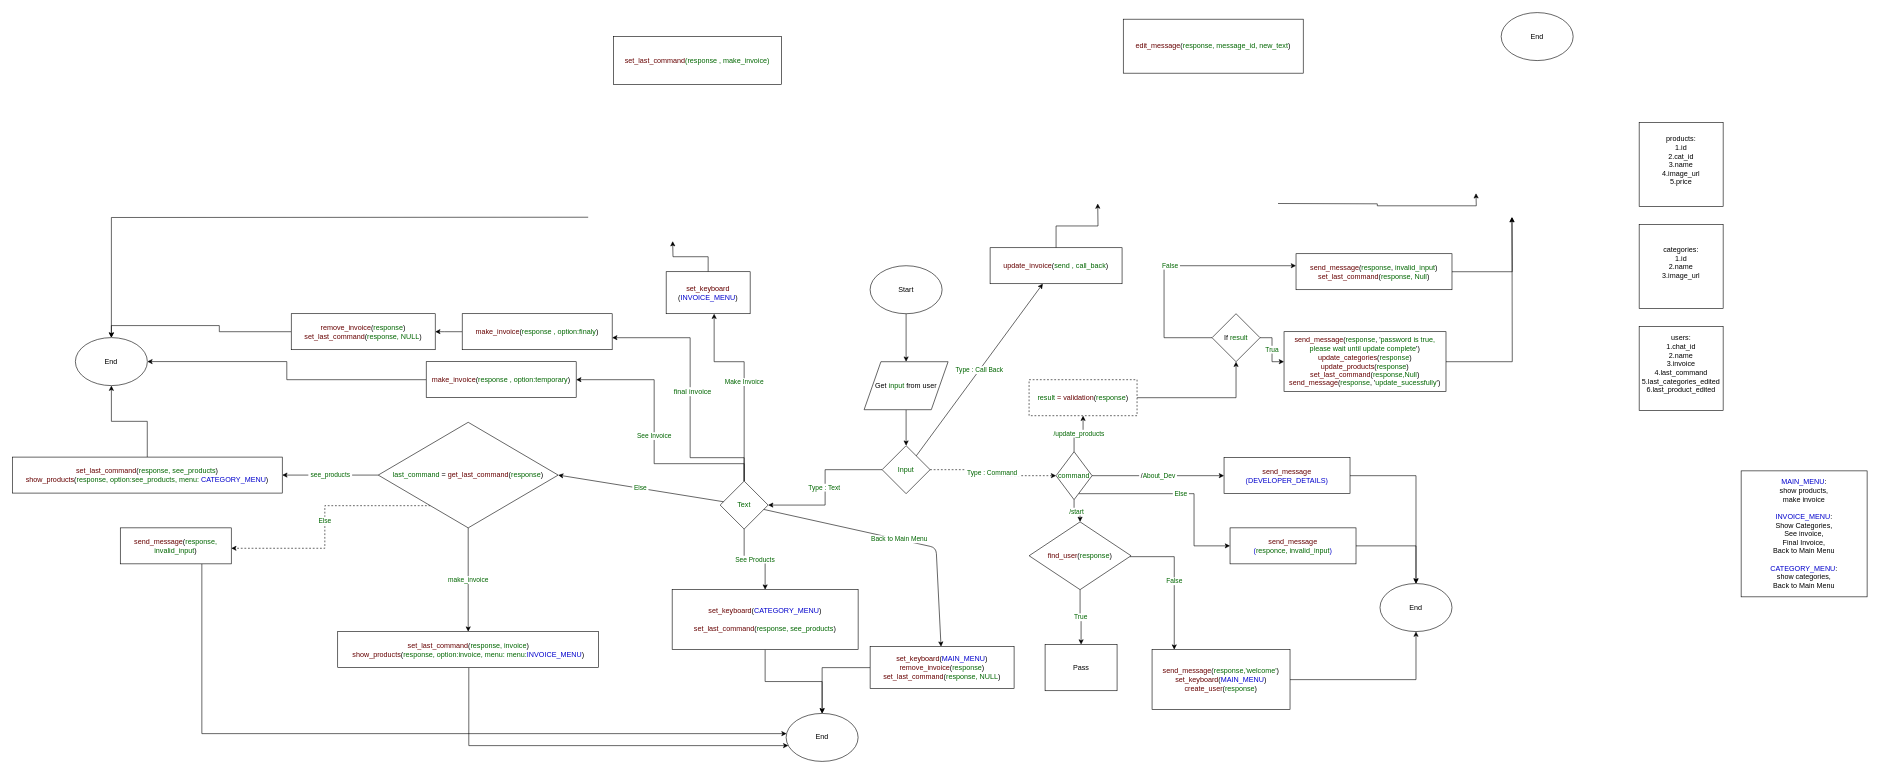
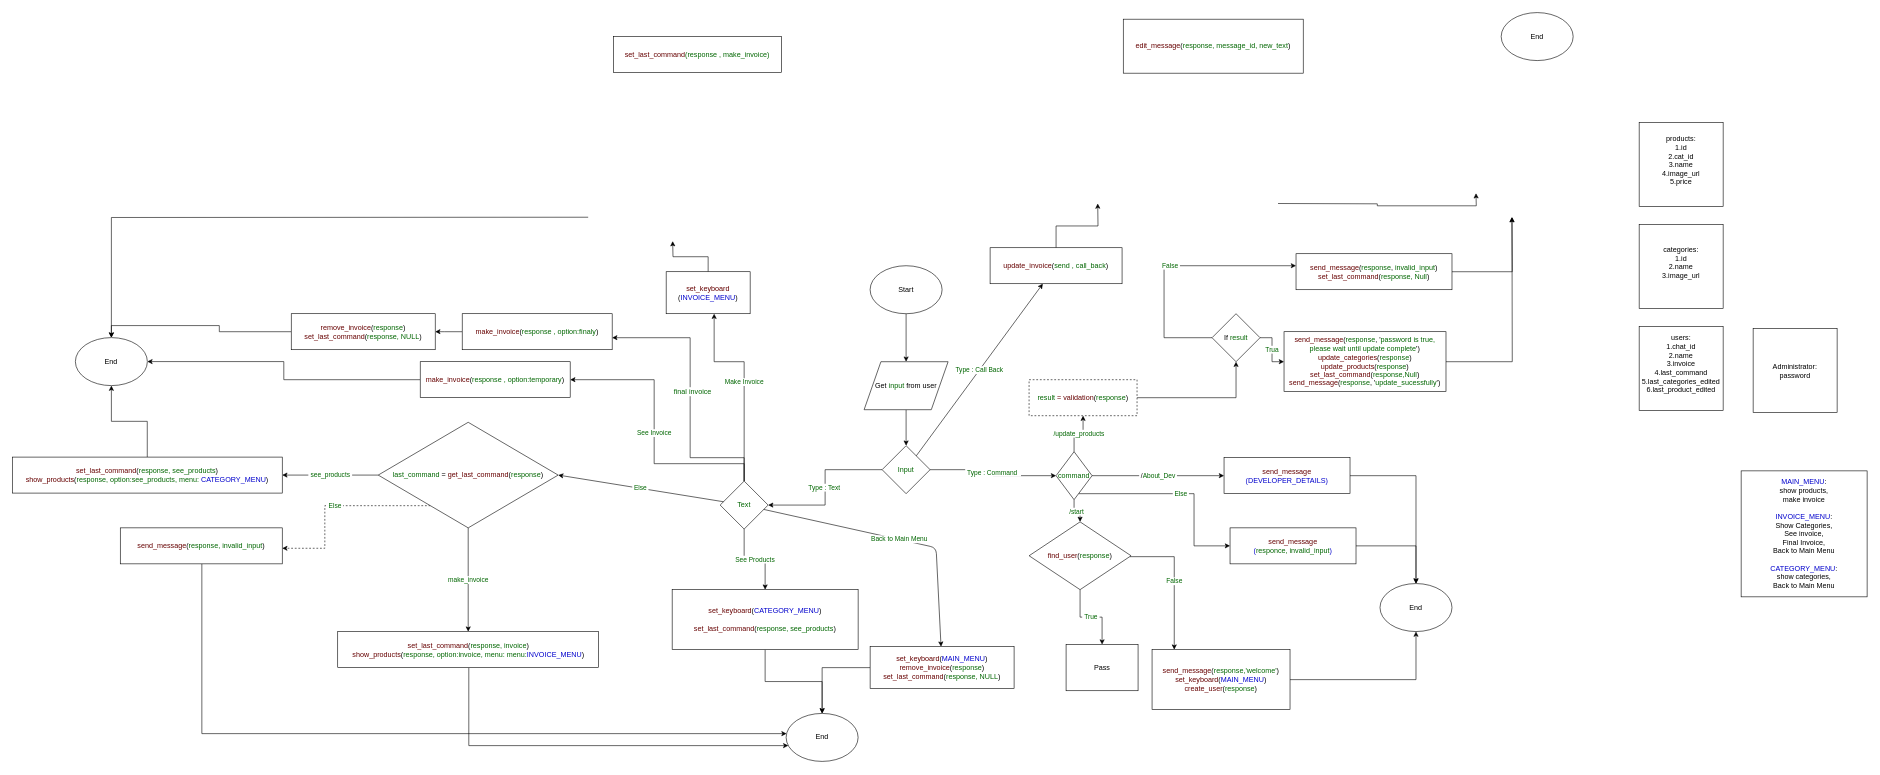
node "set_last_command(response , make_invoice)": size 168x48 -> 168x36
node "Administrator: password": added
node "make_invoice(response , option:temporary)": moved (501, 380) -> (495, 380)
edge "Input" -> "command": style dashed -> solid
node "send_message(response, invalid_input)": size 111x36 -> 162x36
node "Pass": moved (1081, 668) -> (1102, 668)
